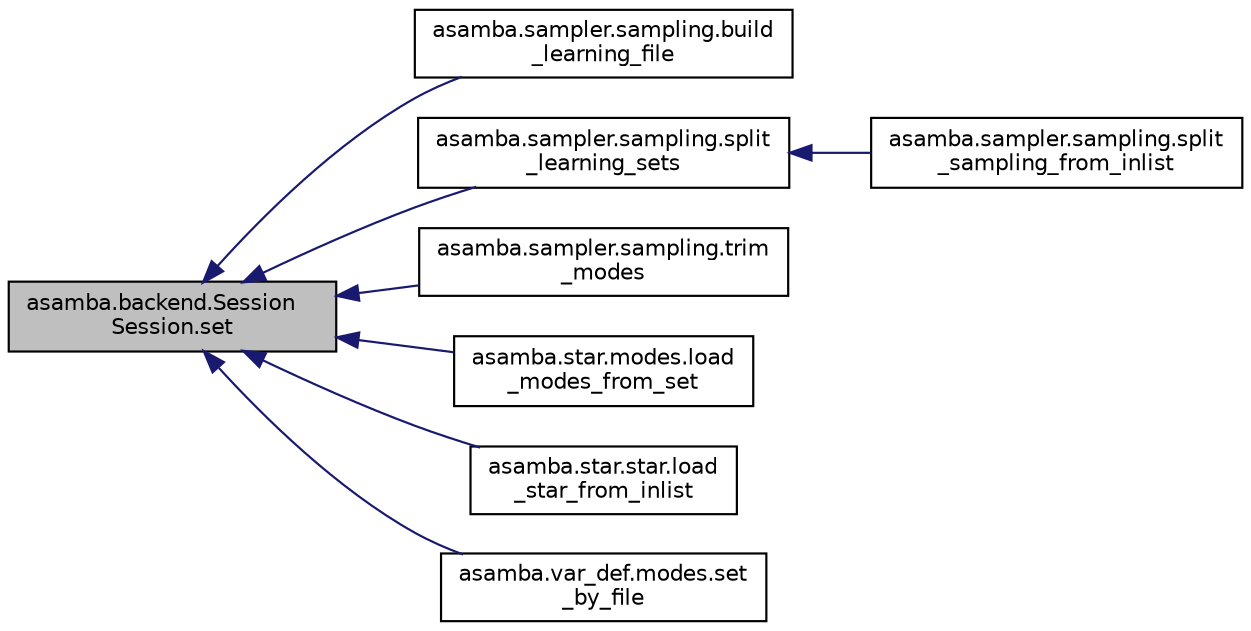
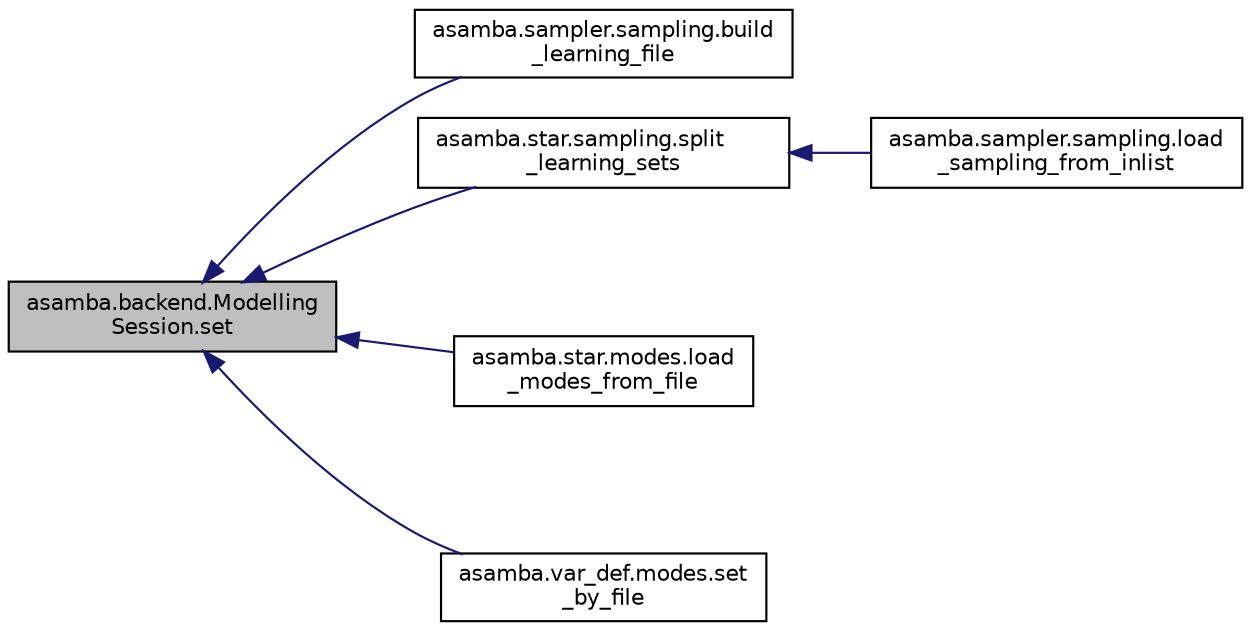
node "asamba.sampler.sampling.split _learning_sets": label "asamba.sampler.sampling.split _learning_sets" -> "asamba.star.sampling.split _learning_sets"
node "asamba.sampler.sampling.split _sampling_from_inlist": label "asamba.sampler.sampling.split _sampling_from_inlist" -> "asamba.sampler.sampling.load _sampling_from_inlist"
node "asamba.sampler.sampling.trim _modes": removed
node "asamba.backend.Session Session.set": label "asamba.backend.Session Session.set" -> "asamba.backend.Modelling Session.set"
node "asamba.star.modes.load _modes_from_set": label "asamba.star.modes.load _modes_from_set" -> "asamba.star.modes.load _modes_from_file"
node "asamba.star.star.load _star_from_inlist": removed
